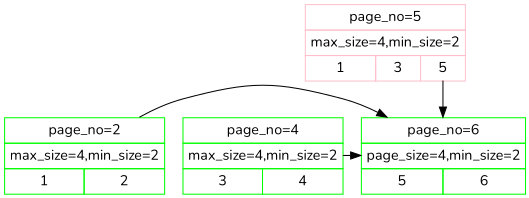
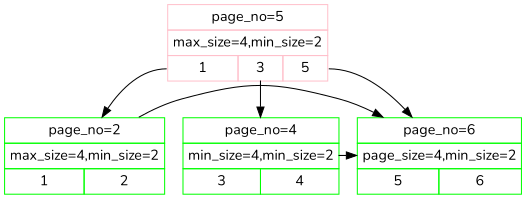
edge "page_no=5" -> "page_no=2": added
edge "page_no=5" -> "page_no=4": added
node "page_no=4": text "max_size=4,min_size=2" -> "min_size=4,min_size=2"
